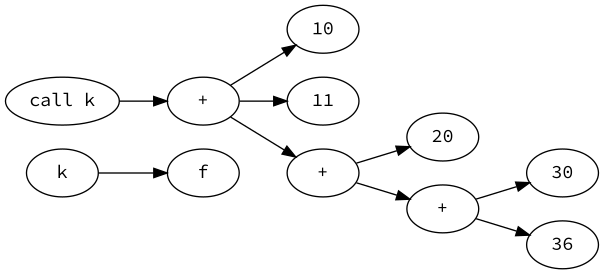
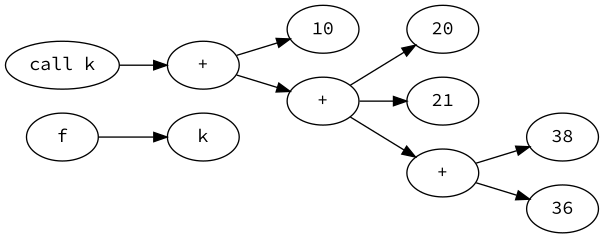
node "11": removed
node "21": added
edge "k" -> "f": reversed
node "30": label "30" -> "38"
